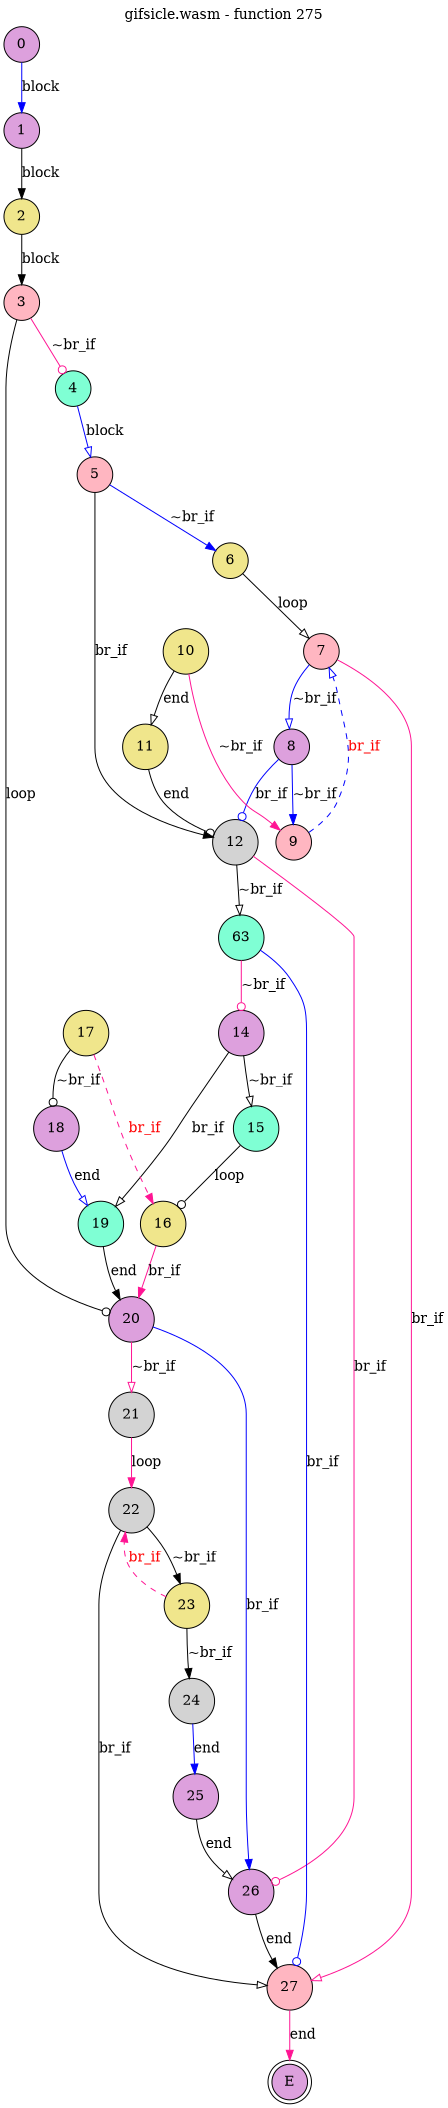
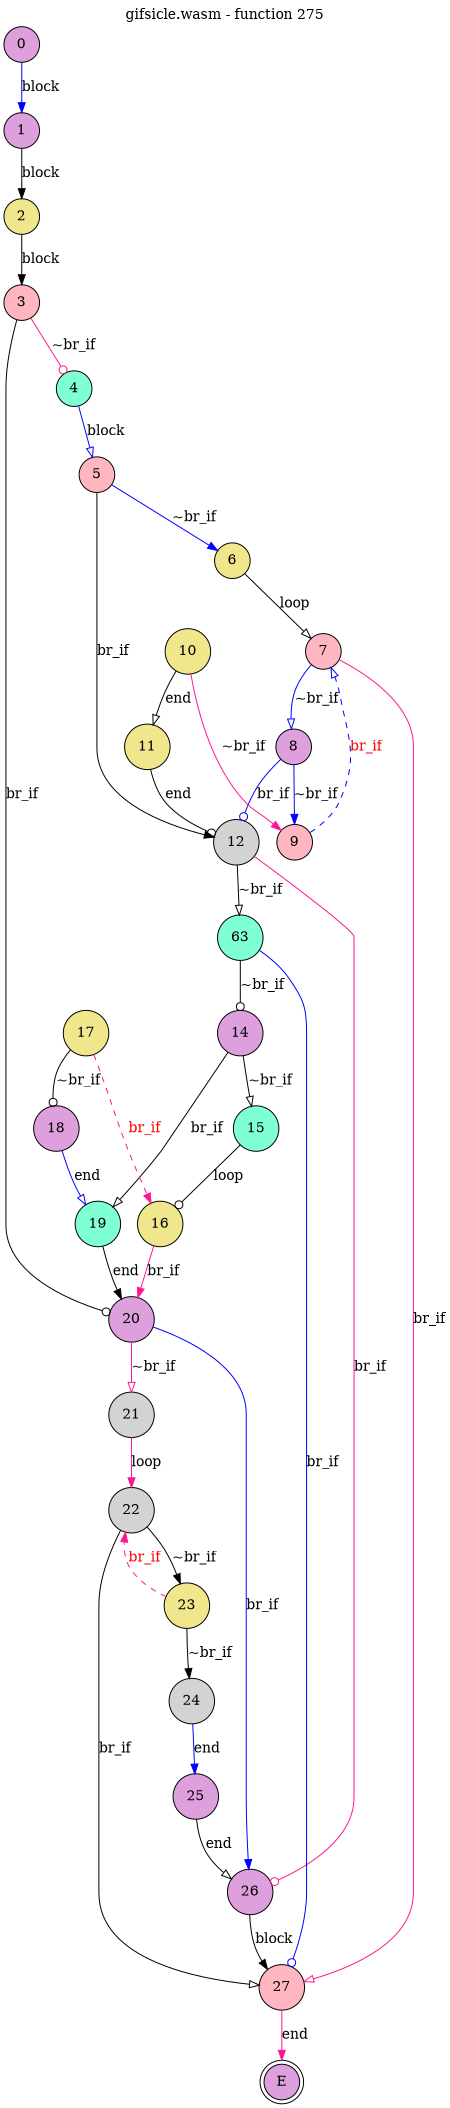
edge "3" -> "20": label "loop" -> "br_if"
edge "63" -> "14": color deeppink -> black
edge "26" -> "27": label "end" -> "block"
